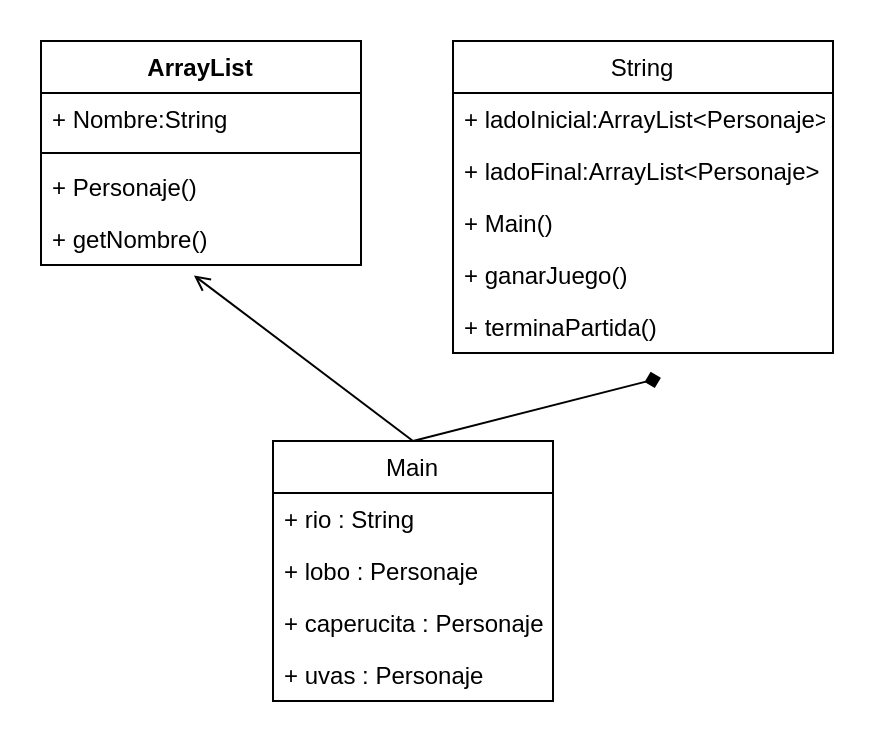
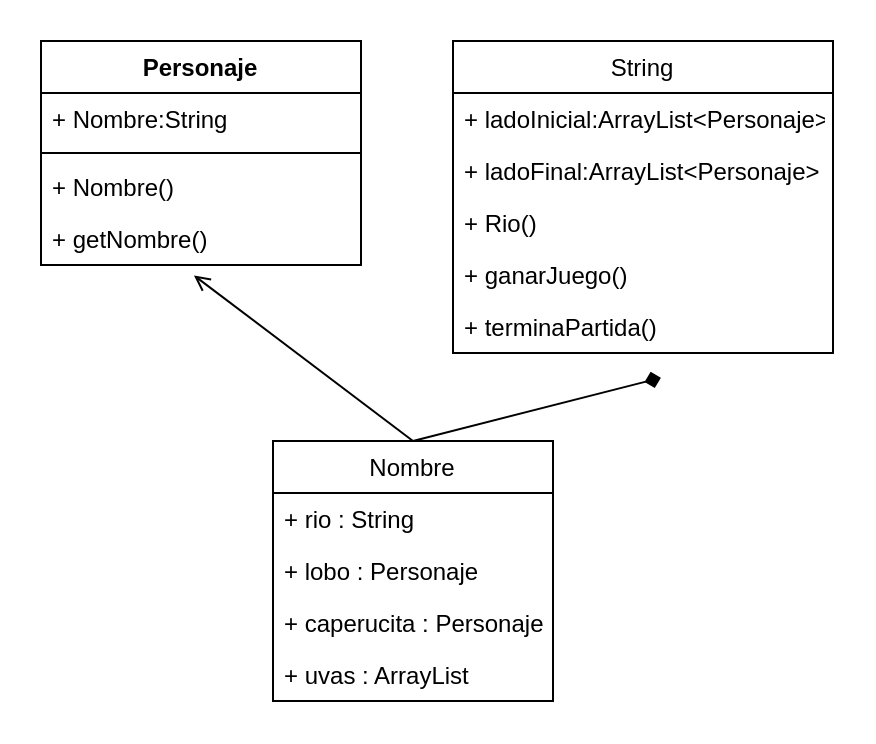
node "ArrayList": label "ArrayList" -> "Personaje"
node "+ Personaje()": label "+ Personaje()" -> "+ Nombre()"
node "+ Main()": label "+ Main()" -> "+ Rio()"
node "Main": label "Main" -> "Nombre"
node "+ uvas : Personaje": label "+ uvas : Personaje" -> "+ uvas : ArrayList"
